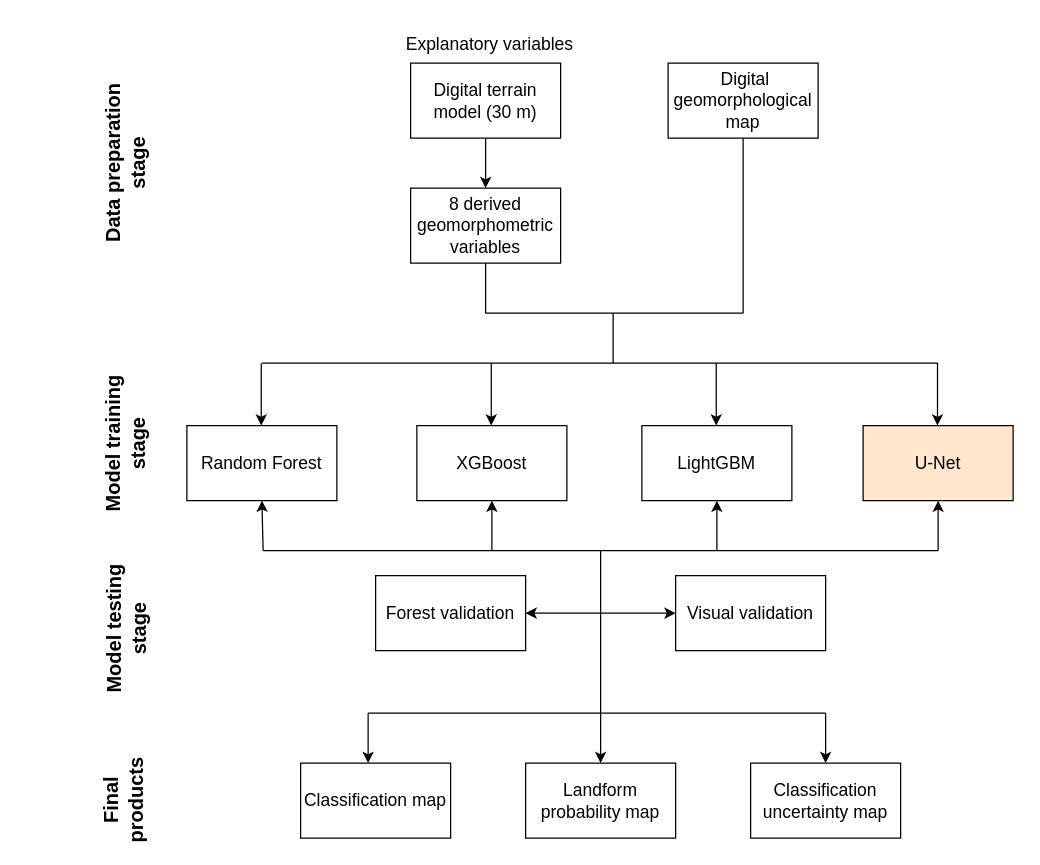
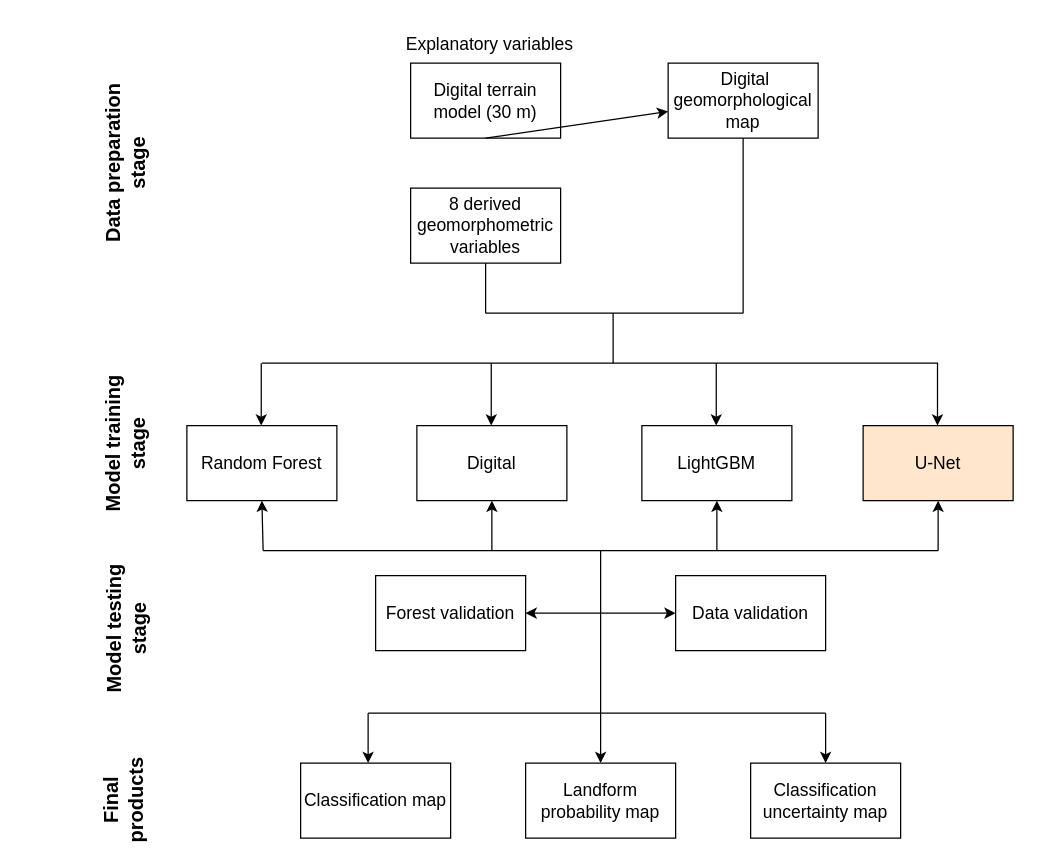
edge "Digital terrain model (30 m)" -> "8 derived geomorphometric variables": now "Digital terrain model (30 m)" -> "Digital geomorphological map"
node "XGBoost": label "XGBoost" -> "Digital"
node "Visual validation": label "Visual validation" -> "Data validation"
